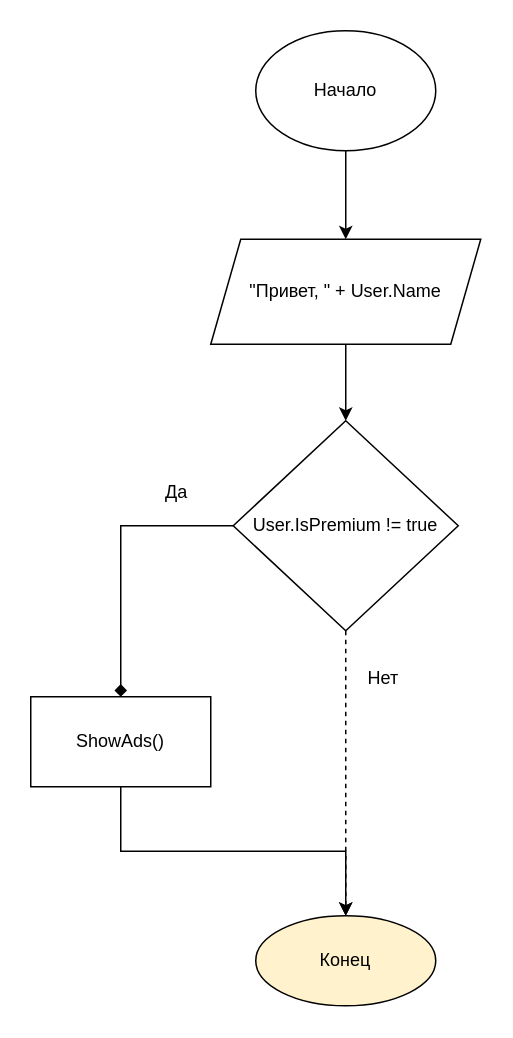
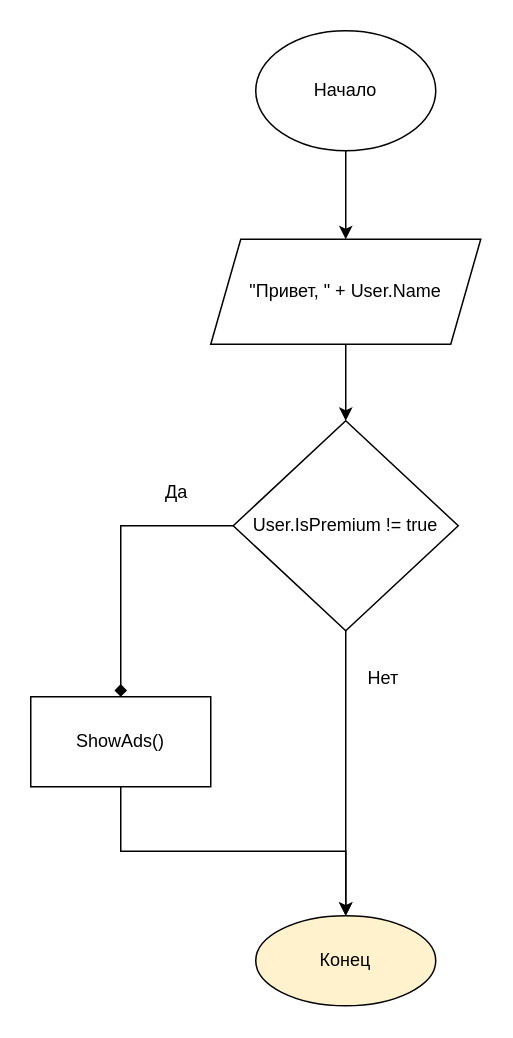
edge "User.IsPremium != true" -> "Конец": style dashed -> solid
